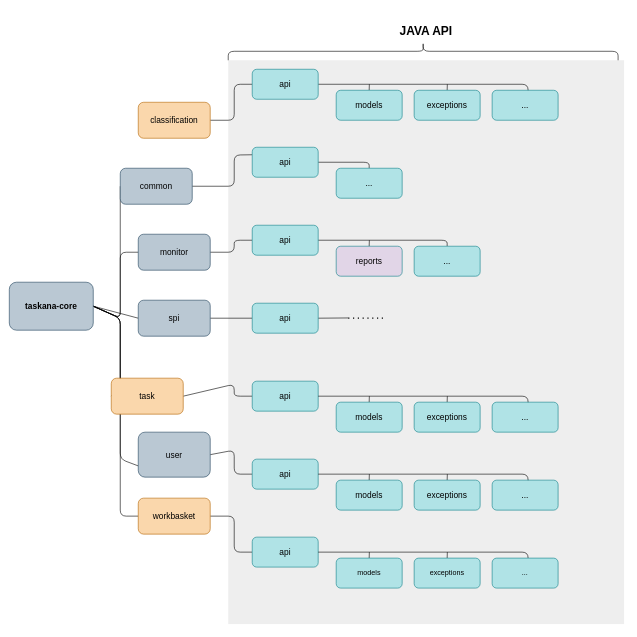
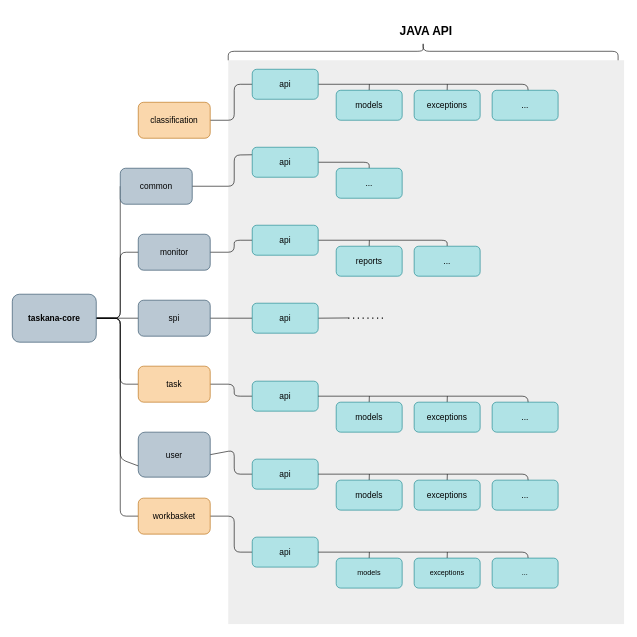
node "reports": fillcolor #e1d5e7 -> #b0e3e6
node "taskana-core": moved (51, 306) -> (54, 318)
node "task": moved (147, 396) -> (174, 384)
